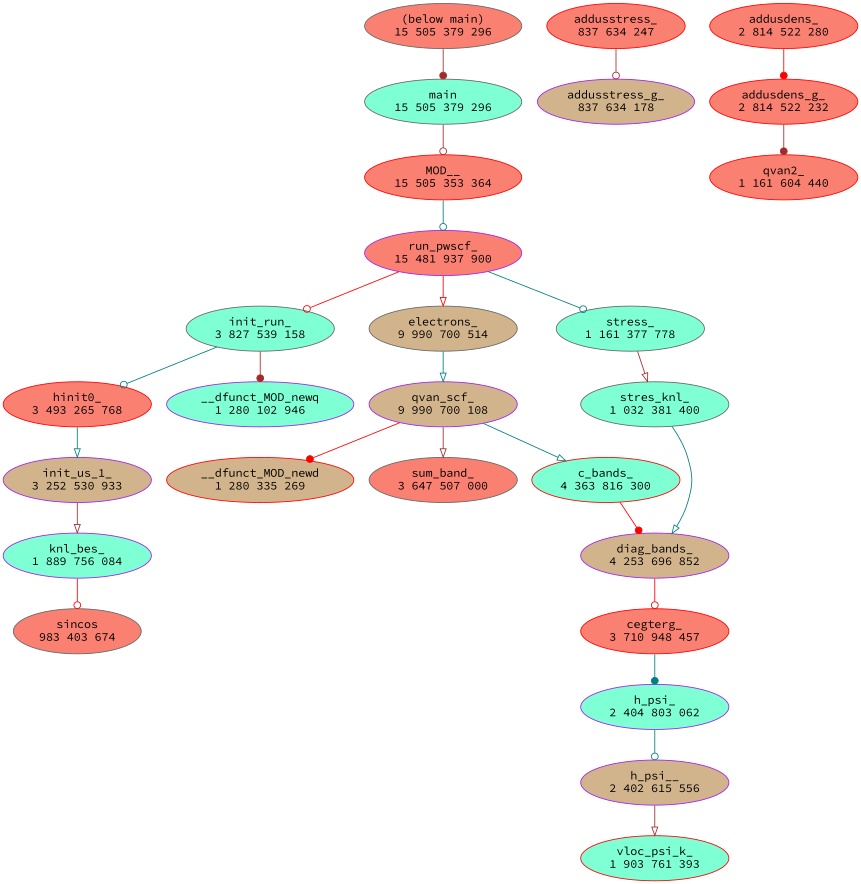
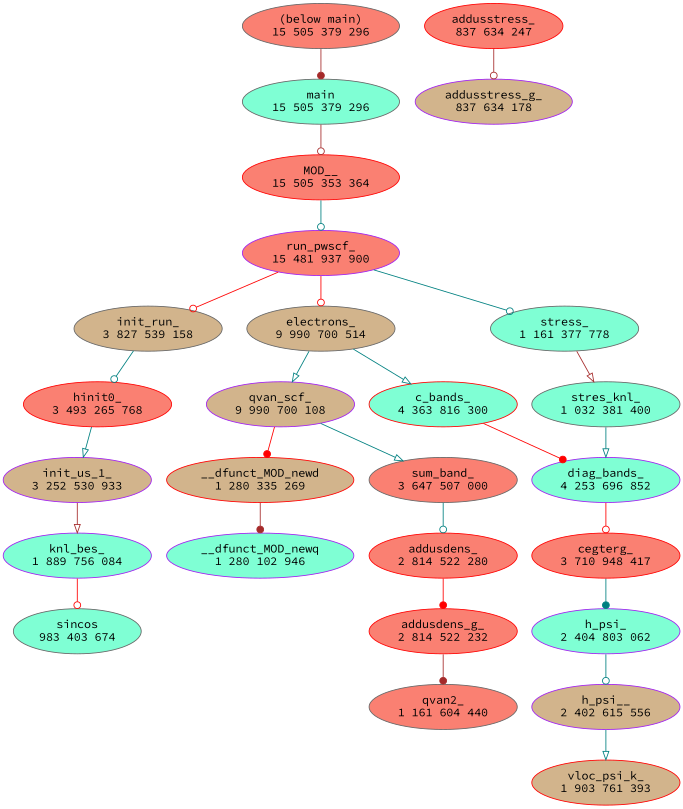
node "qvan2_ 1 161 604 440": color red -> gray40
edge "run_pwscf_ 15 481 937 900" -> "electrons_ 9 990 700 514": arrowhead onormal -> odot
node "init_run_ 3 827 539 158": fillcolor aquamarine -> tan
edge "init_run_ 3 827 539 158" -> "__dfunct_MOD_newq 1 280 102 946": now "__dfunct_MOD_newd 1 280 335 269" -> "__dfunct_MOD_newq 1 280 102 946"
edge "qvan_scf_ 9 990 700 108" -> "sum_band_ 3 647 507 000": color brown -> teal
edge "qvan_scf_ 9 990 700 108" -> "c_bands_ 4 363 816 300": now "electrons_ 9 990 700 514" -> "c_bands_ 4 363 816 300"
edge "sum_band_ 3 647 507 000" -> "addusdens_ 2 814 522 280": added
node "diag_bands_ 4 253 696 852": fillcolor tan -> aquamarine
node "sincos 983 403 674": fillcolor salmon -> aquamarine
node "cegterg_ 3 710 948 457": label "cegterg_ 3 710 948 457" -> "cegterg_ 3 710 948 417"
edge "h_psi__ 2 402 615 556" -> "vloc_psi_k_ 1 903 761 393": color brown -> teal
node "vloc_psi_k_ 1 903 761 393": fillcolor aquamarine -> tan
